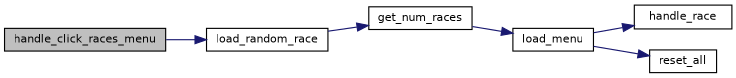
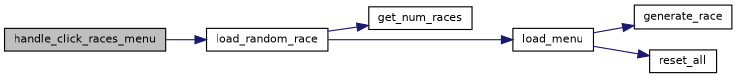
node "handle_race": label "handle_race" -> "generate_race"
edge "get_num_races" -> "load_menu": now "load_random_race" -> "load_menu"
